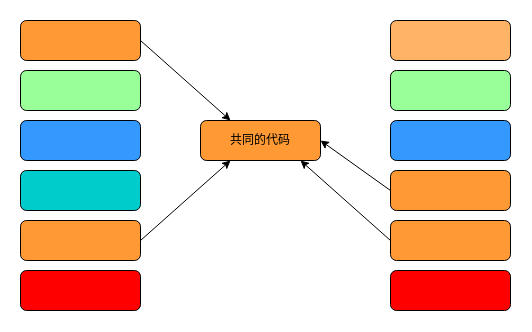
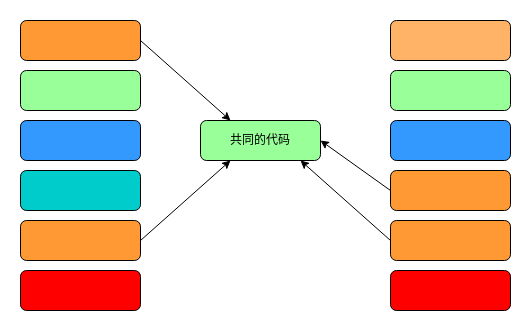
node "共同的代码": fillcolor #ff9933 -> #99ff99
